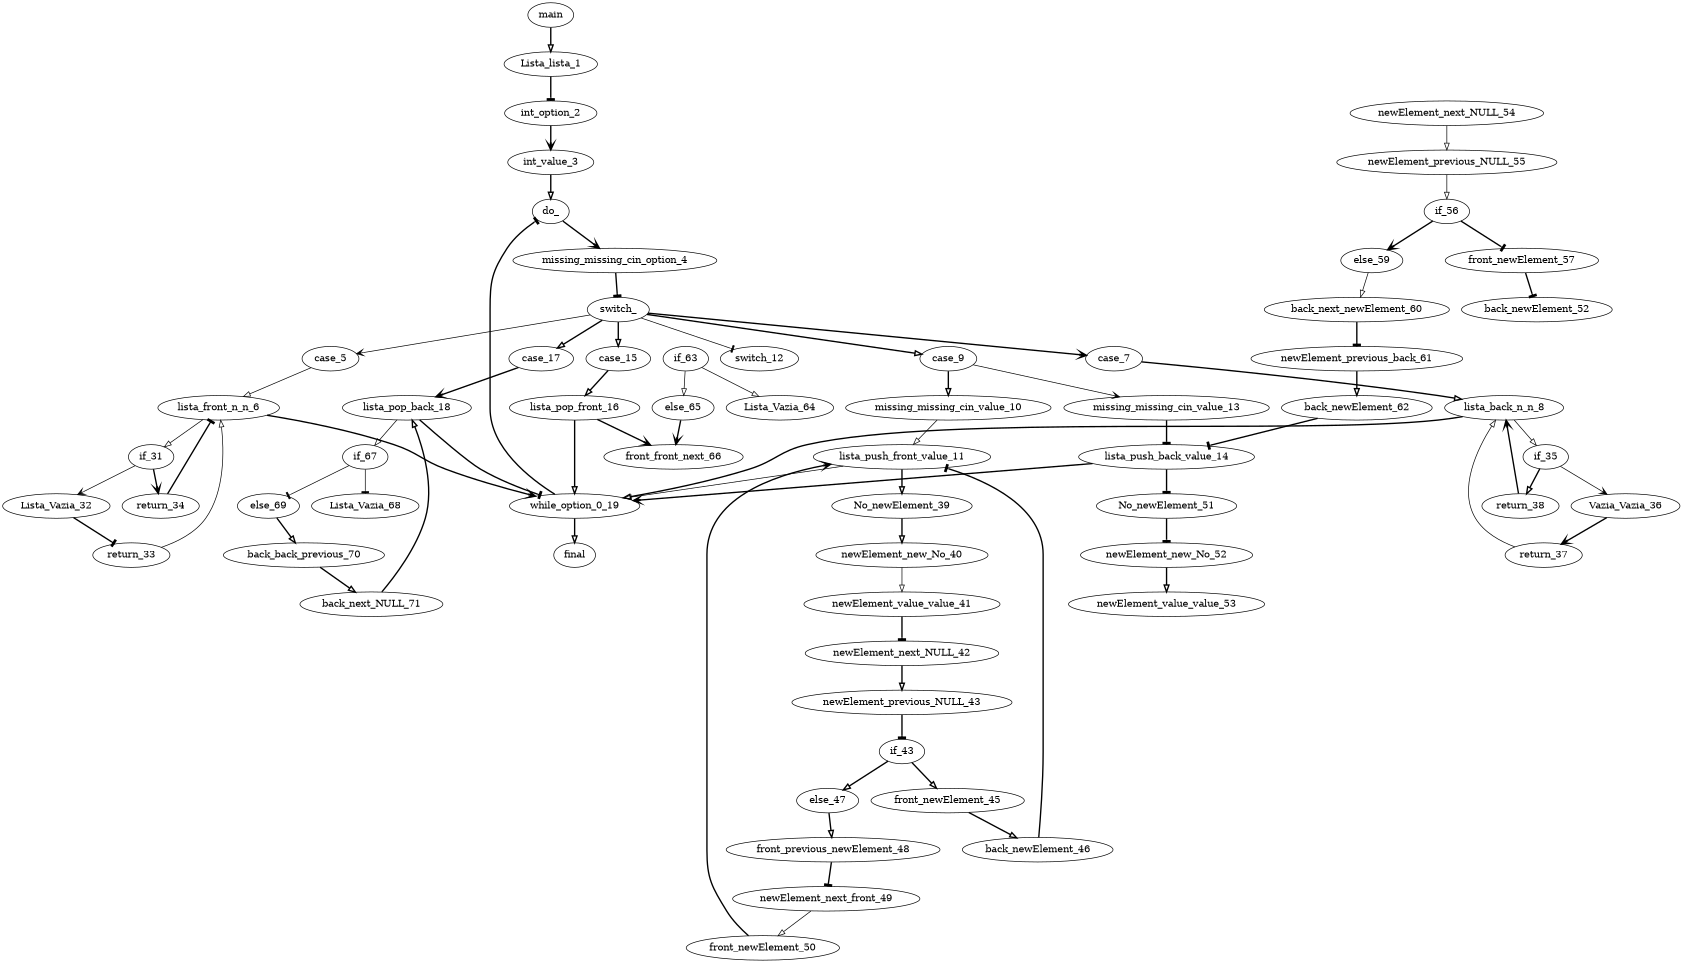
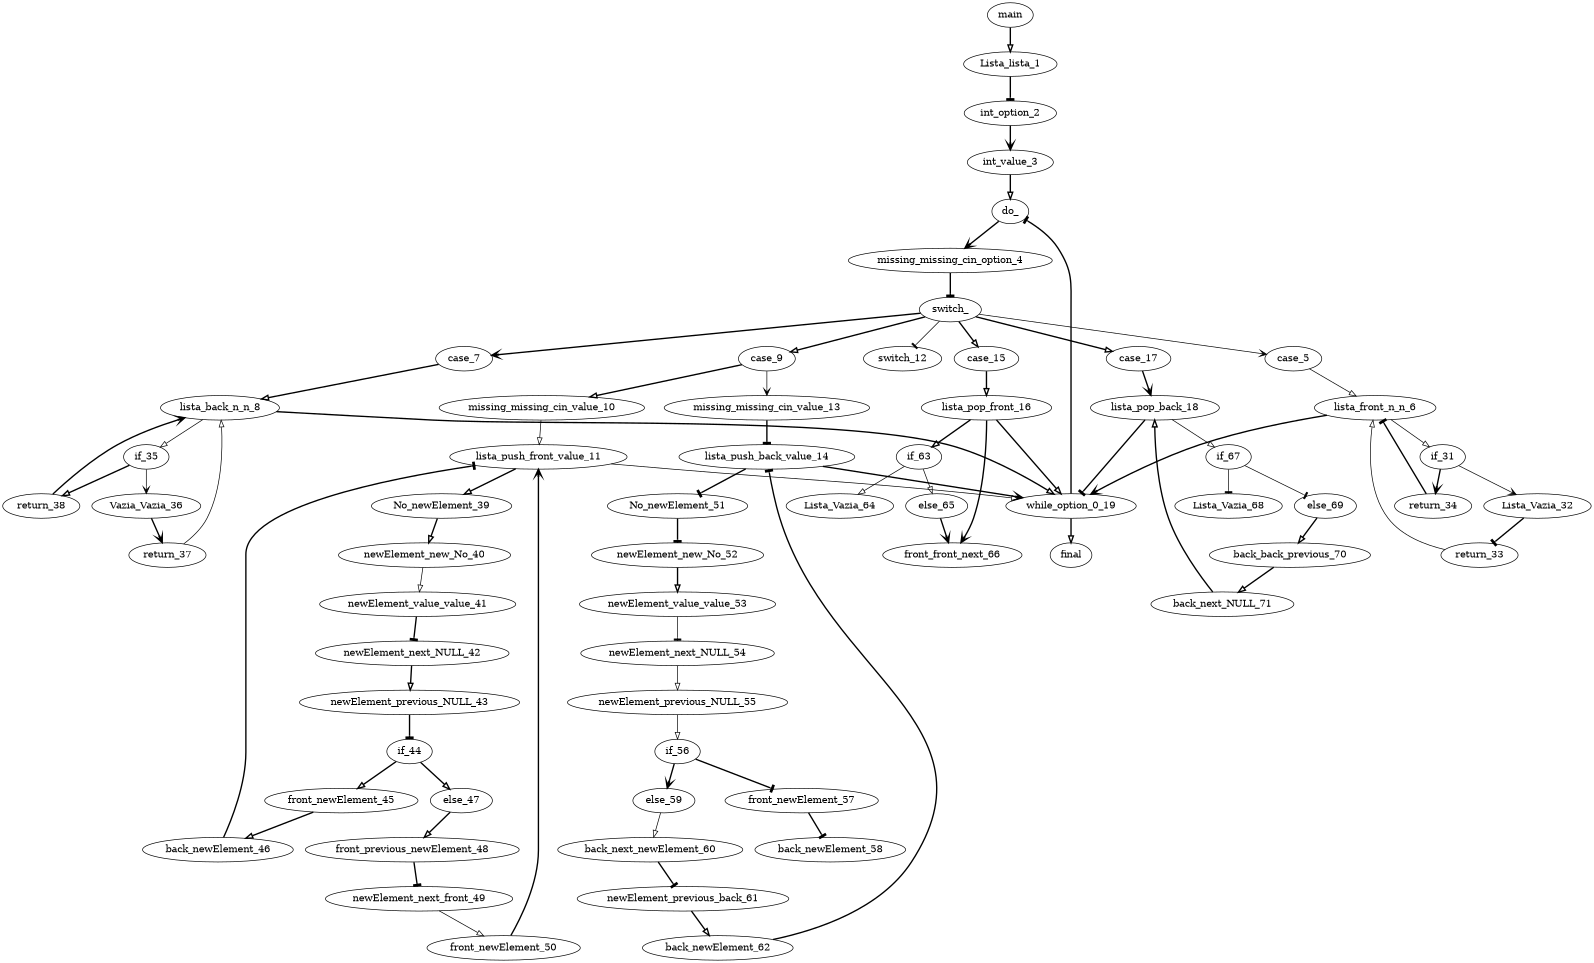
node "back_newElement_52": label "back_newElement_52" -> "back_newElement_58"
edge "lista_pop_front_16" -> "if_63": added
edge "newElement_value_value_53" -> "newElement_next_NULL_54": added
node "if_43": label "if_43" -> "if_44"
